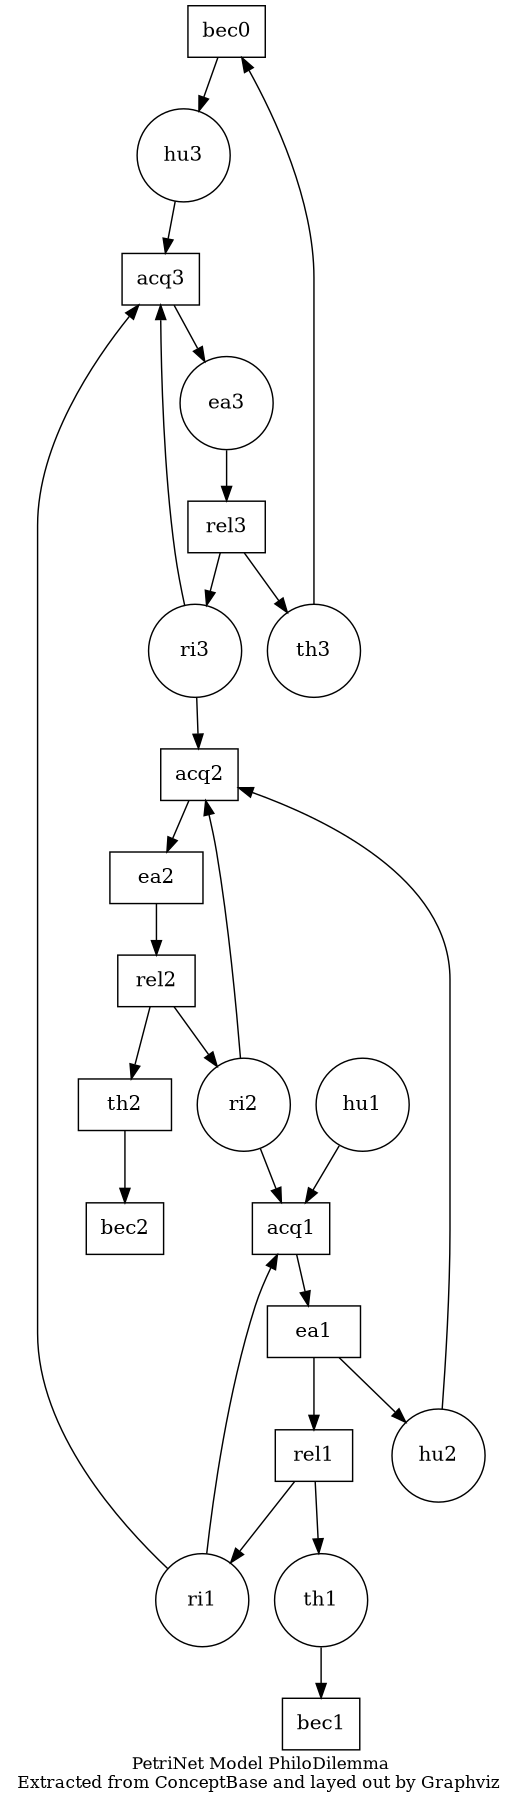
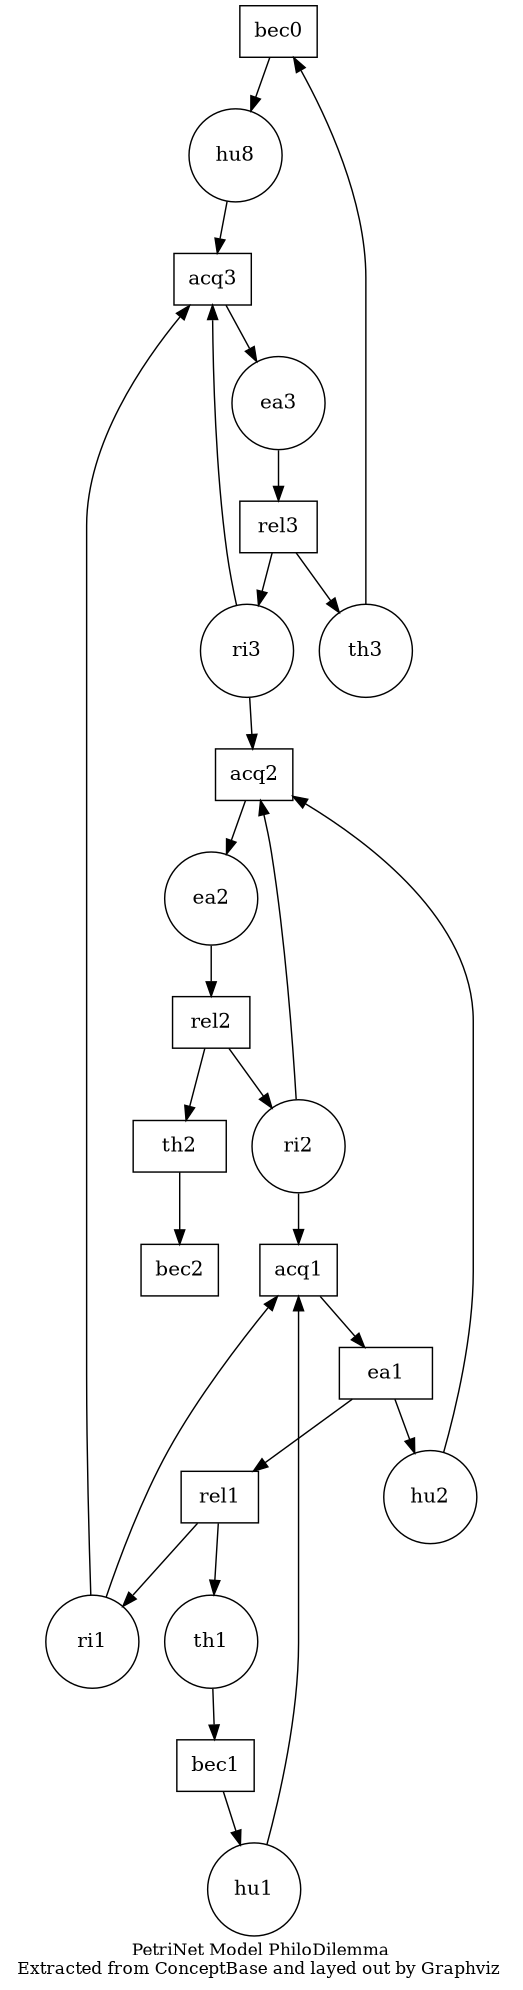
node "hu3": label "hu3" -> "hu8"
node "ea2": shape box -> circle
edge "bec1" -> "hu1": added
